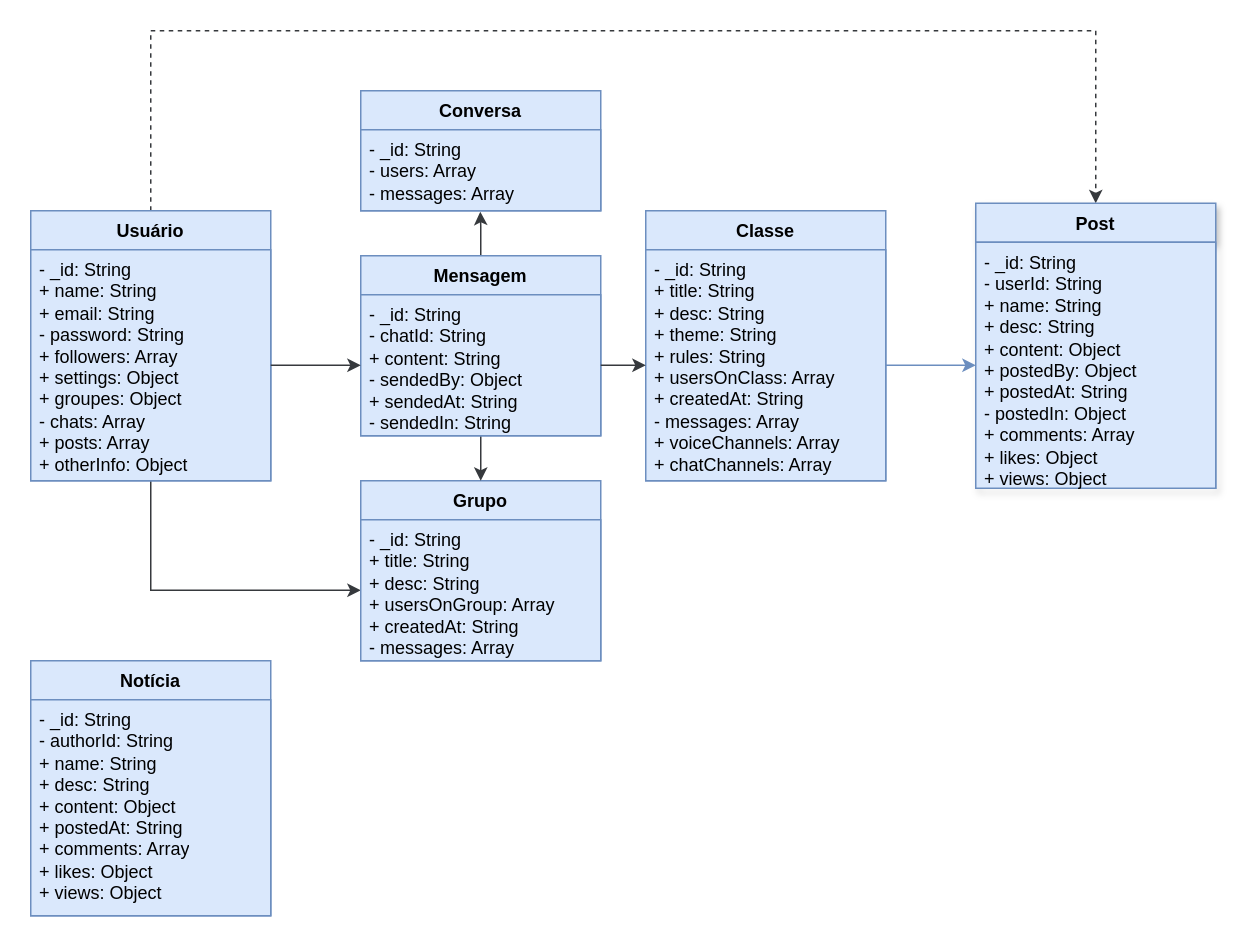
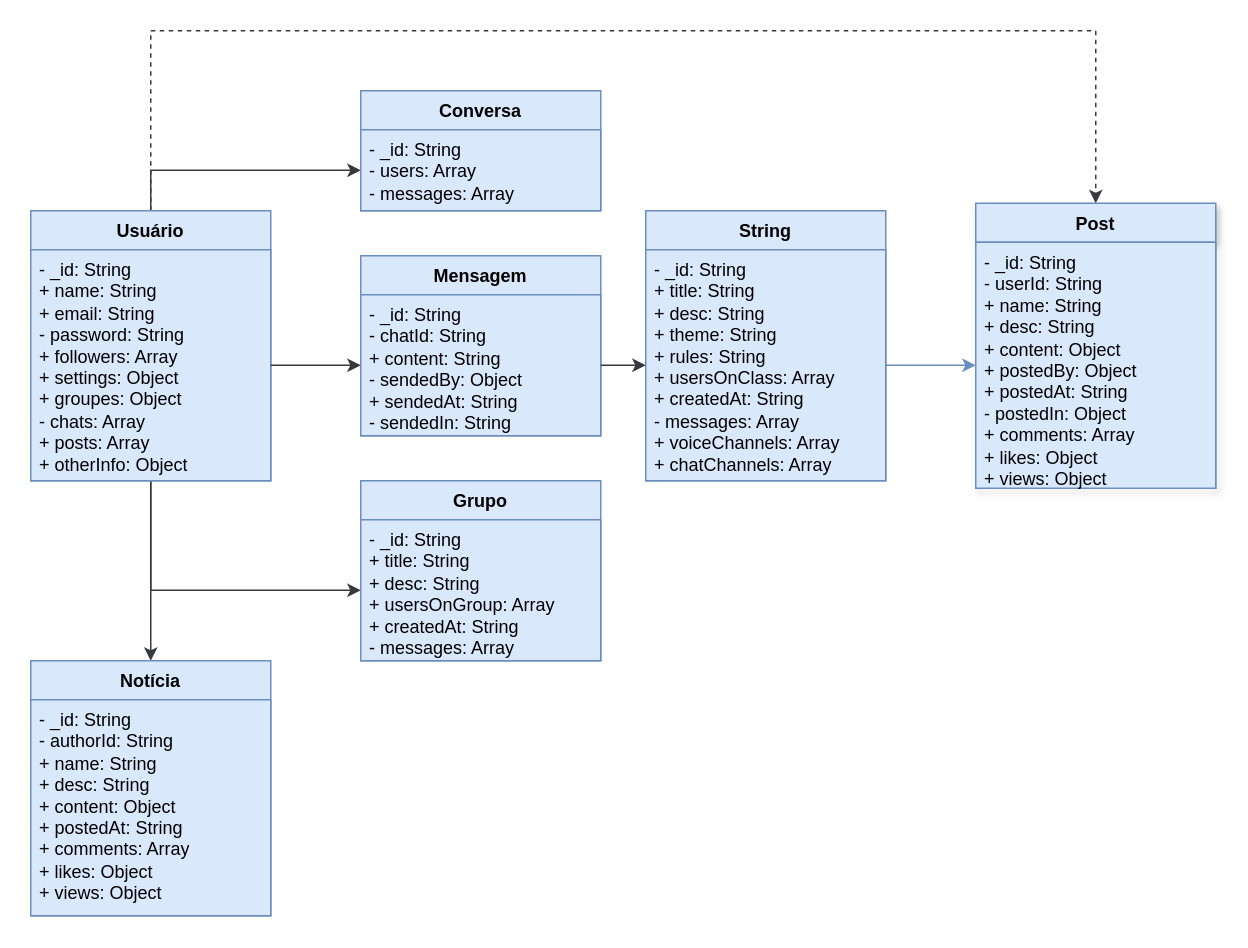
edge "Usuário" -> "- _id: String - users: Array - messages: Array": added
node "Classe": label "Classe" -> "String"
edge "Mensagem" -> "- _id: String - users: Array - messages: Array": removed
edge "Mensagem" -> "Grupo": removed
edge "Usuário" -> "Notícia": added
